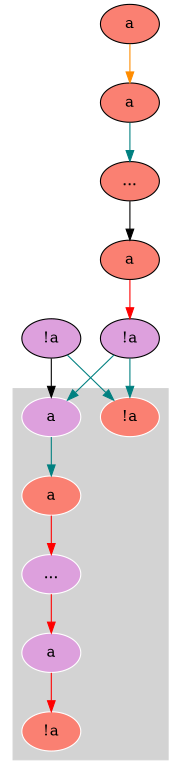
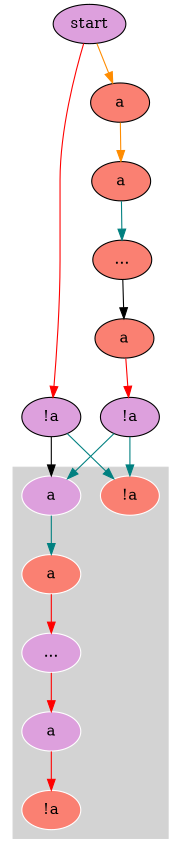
node "start": added
